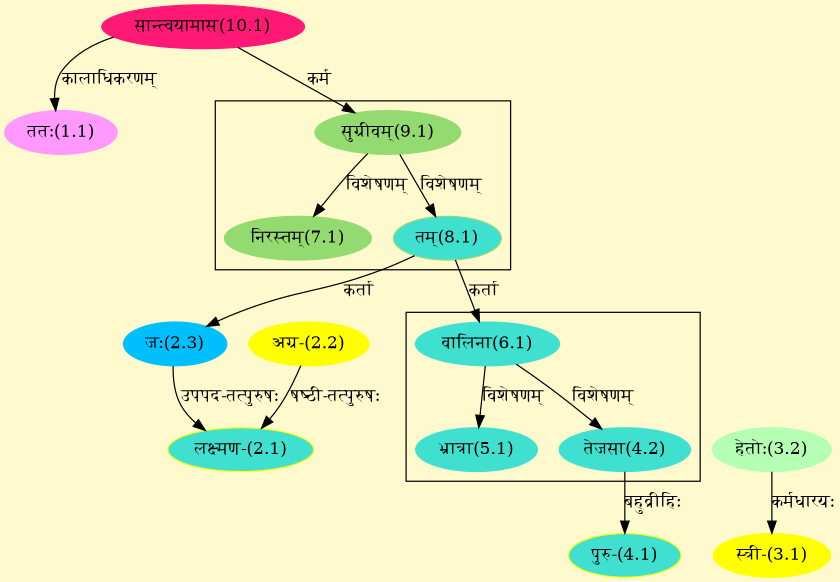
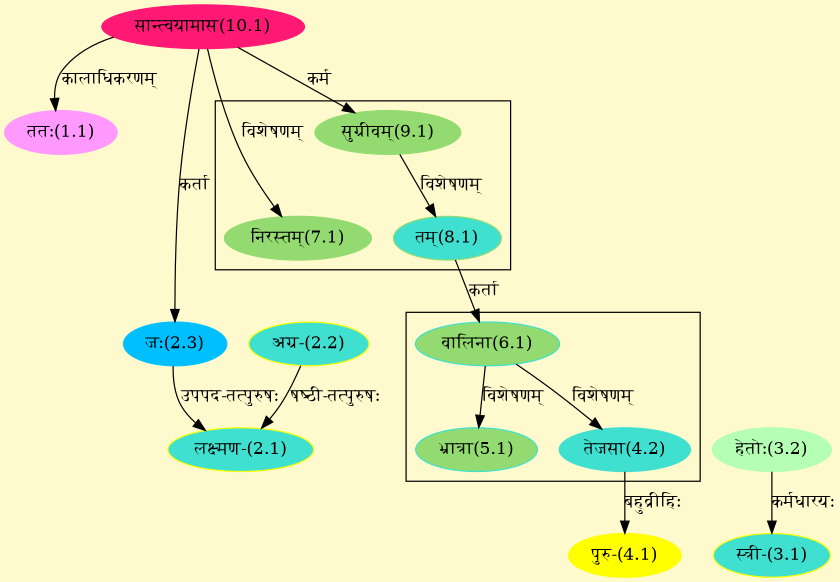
edge "सुग्रीवम्(9.1)" -> "निरस्तम्(7.1)": now "सान्त्वयामास(10.1)" -> "निरस्तम्(7.1)"
edge "तम्(8.1)" -> "जः(2.3)": now "सान्त्वयामास(10.1)" -> "जः(2.3)"
node "अग्र-(2.2)": fillcolor #ffff00 -> #40e0d0
node "वालिना(6.1)": fillcolor #40e0d0 -> #93db70
node "भ्रात्रा(5.1)": fillcolor #40e0d0 -> #93db70
node "पुरु-(4.1)": fillcolor #40e0d0 -> #ffff00
node "स्त्री-(3.1)": fillcolor #ffff00 -> #40e0d0
